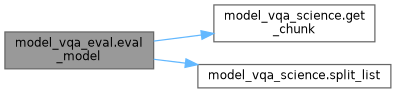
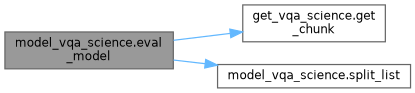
node "model_vqa_science.get _chunk": label "model_vqa_science.get _chunk" -> "get_vqa_science.get _chunk"
node "model_vqa_eval.eval _model": label "model_vqa_eval.eval _model" -> "model_vqa_science.eval _model"
